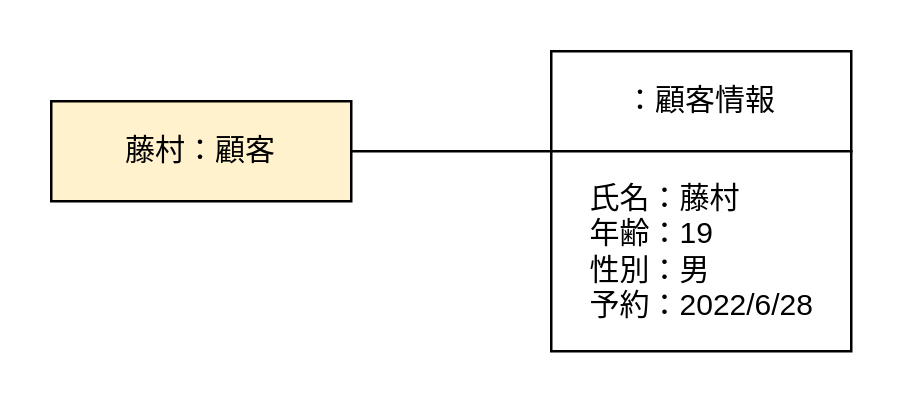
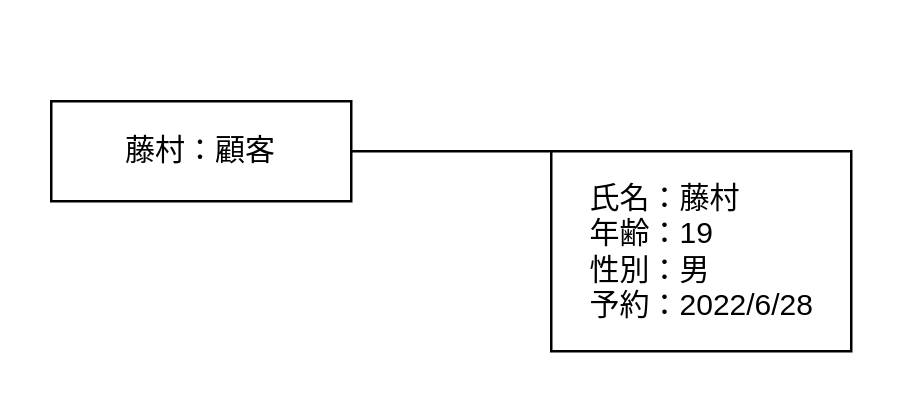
node "：顧客情報": removed
node "藤村：顧客": fillcolor #fff2cc -> #ffffff
